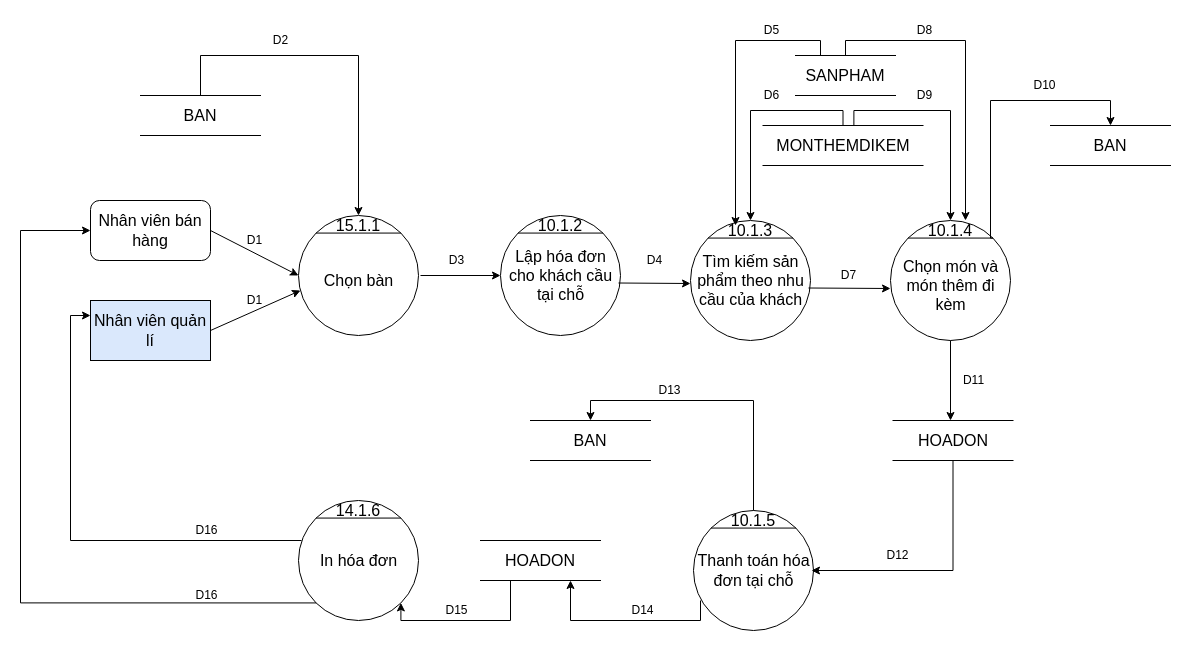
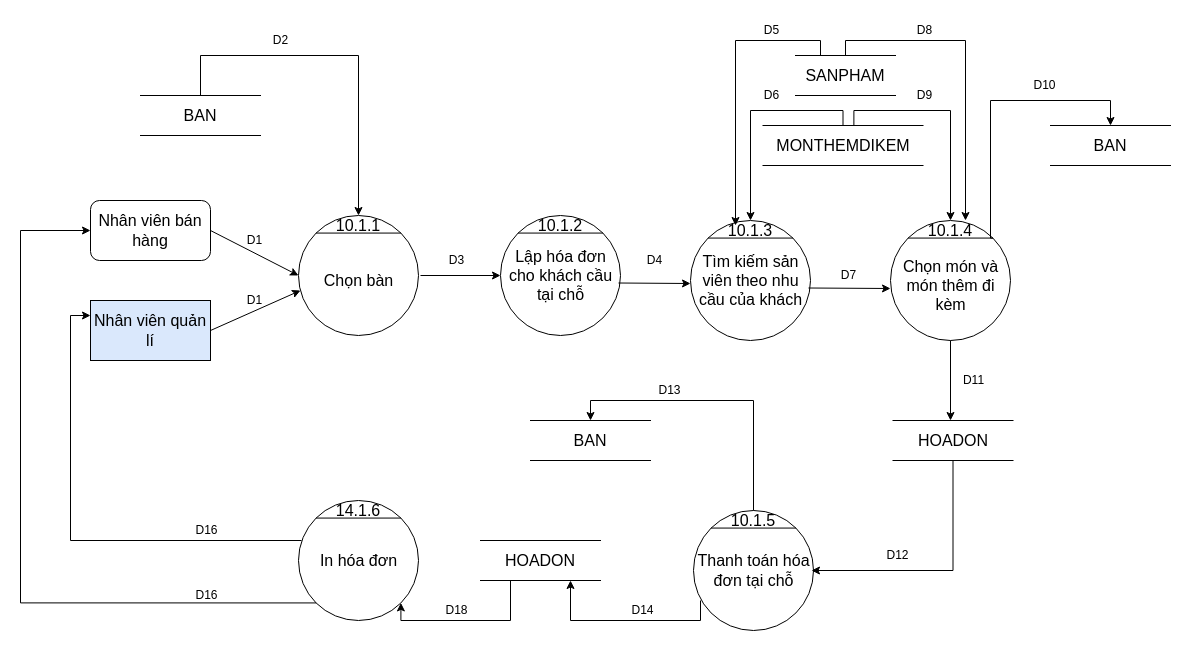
node "15.1.1": label "15.1.1" -> "10.1.1"
node "Tìm kiếm sản phẩm theo nhu cầu của khách": label "Tìm kiếm sản phẩm theo nhu cầu của khách" -> "Tìm kiếm sản viên theo nhu cầu của khách"
node "D15": label "D15" -> "D18"
